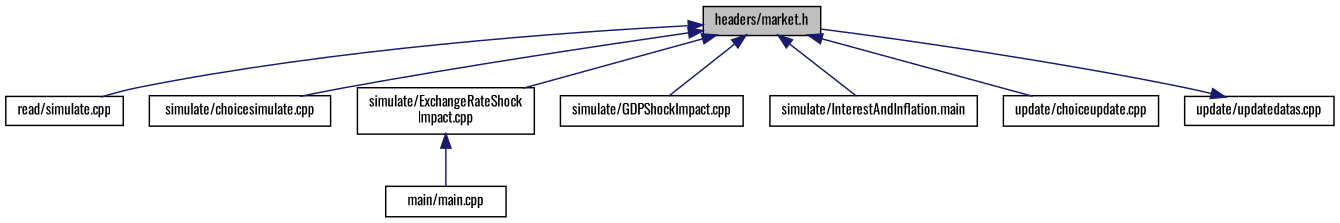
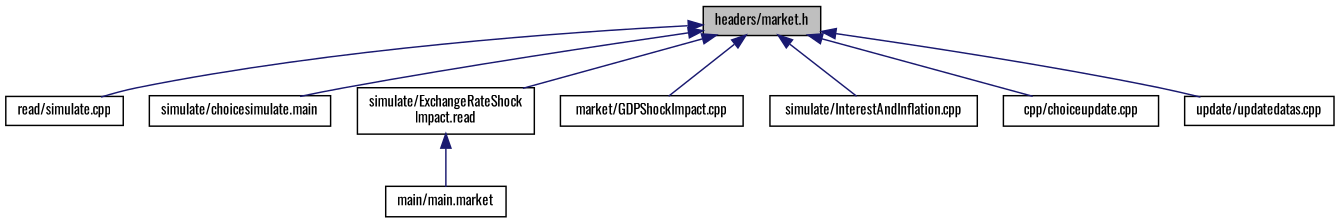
edge "headers/market.h" -> "update/updatedatas.cpp": reversed
node "simulate/choicesimulate.cpp": label "simulate/choicesimulate.cpp" -> "simulate/choicesimulate.main"
node "simulate/ExchangeRateShock Impact.cpp": label "simulate/ExchangeRateShock Impact.cpp" -> "simulate/ExchangeRateShock Impact.read"
node "simulate/GDPShockImpact.cpp": label "simulate/GDPShockImpact.cpp" -> "market/GDPShockImpact.cpp"
node "simulate/InterestAndInflation.main": label "simulate/InterestAndInflation.main" -> "simulate/InterestAndInflation.cpp"
node "update/choiceupdate.cpp": label "update/choiceupdate.cpp" -> "cpp/choiceupdate.cpp"
node "main/main.cpp": label "main/main.cpp" -> "main/main.market"
